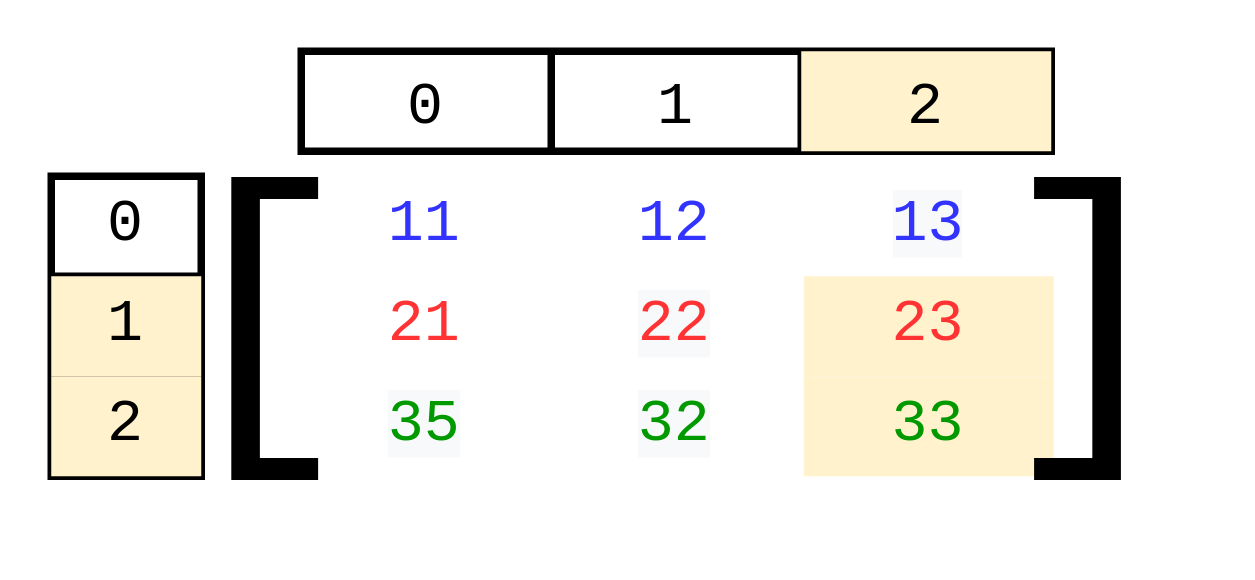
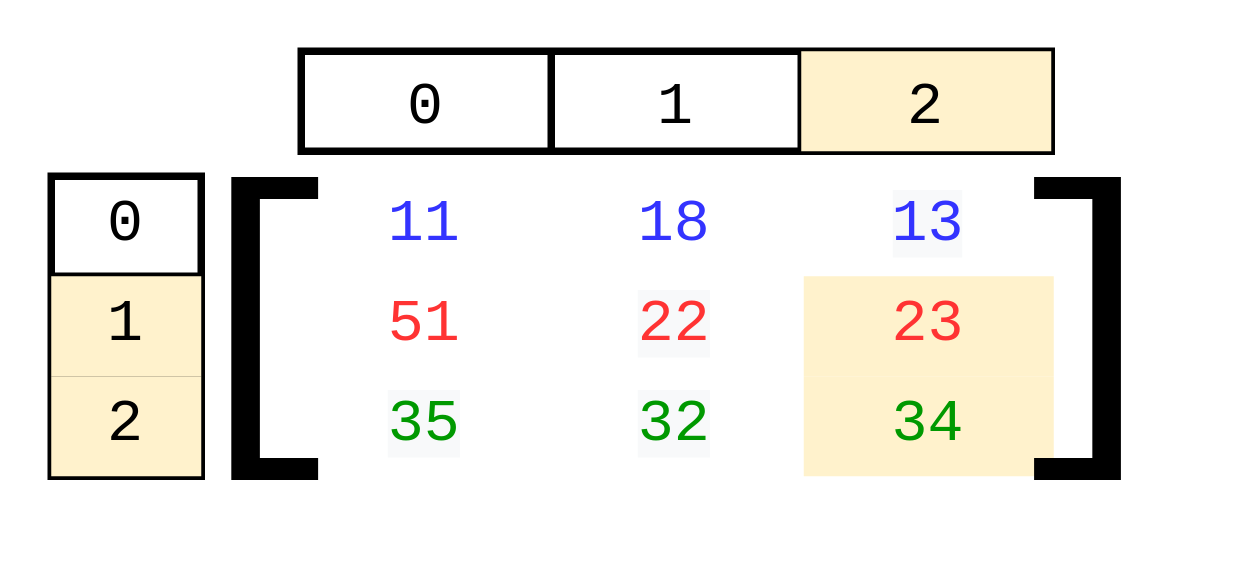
node "12": label "12" -> "18"
node "21": label "21" -> "51"
node "33": label "33" -> "34"
